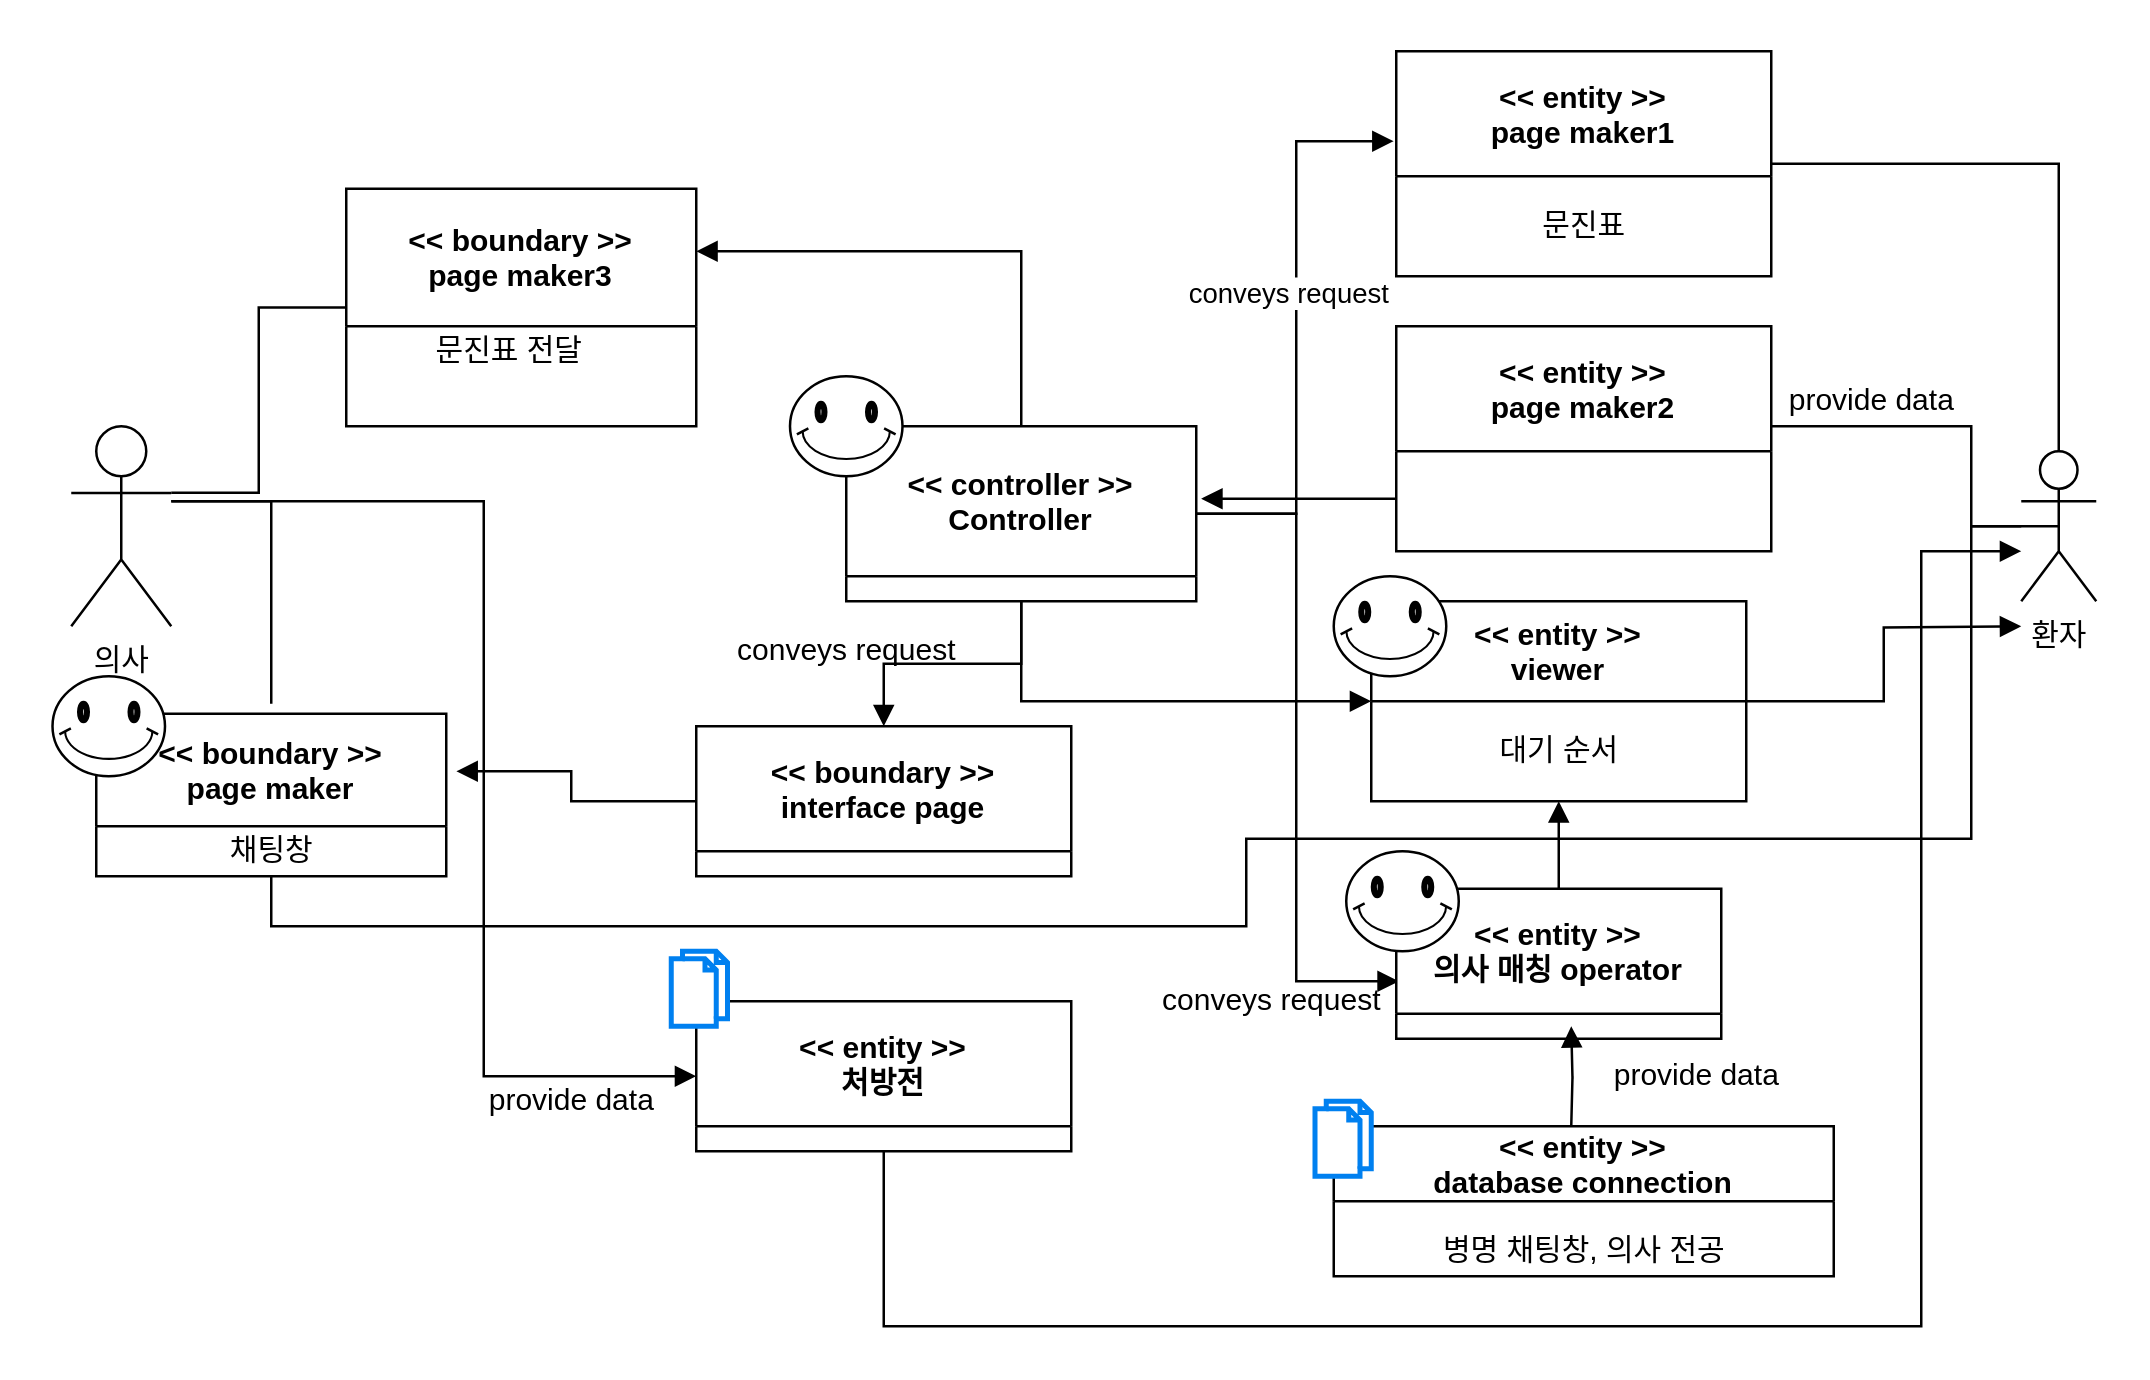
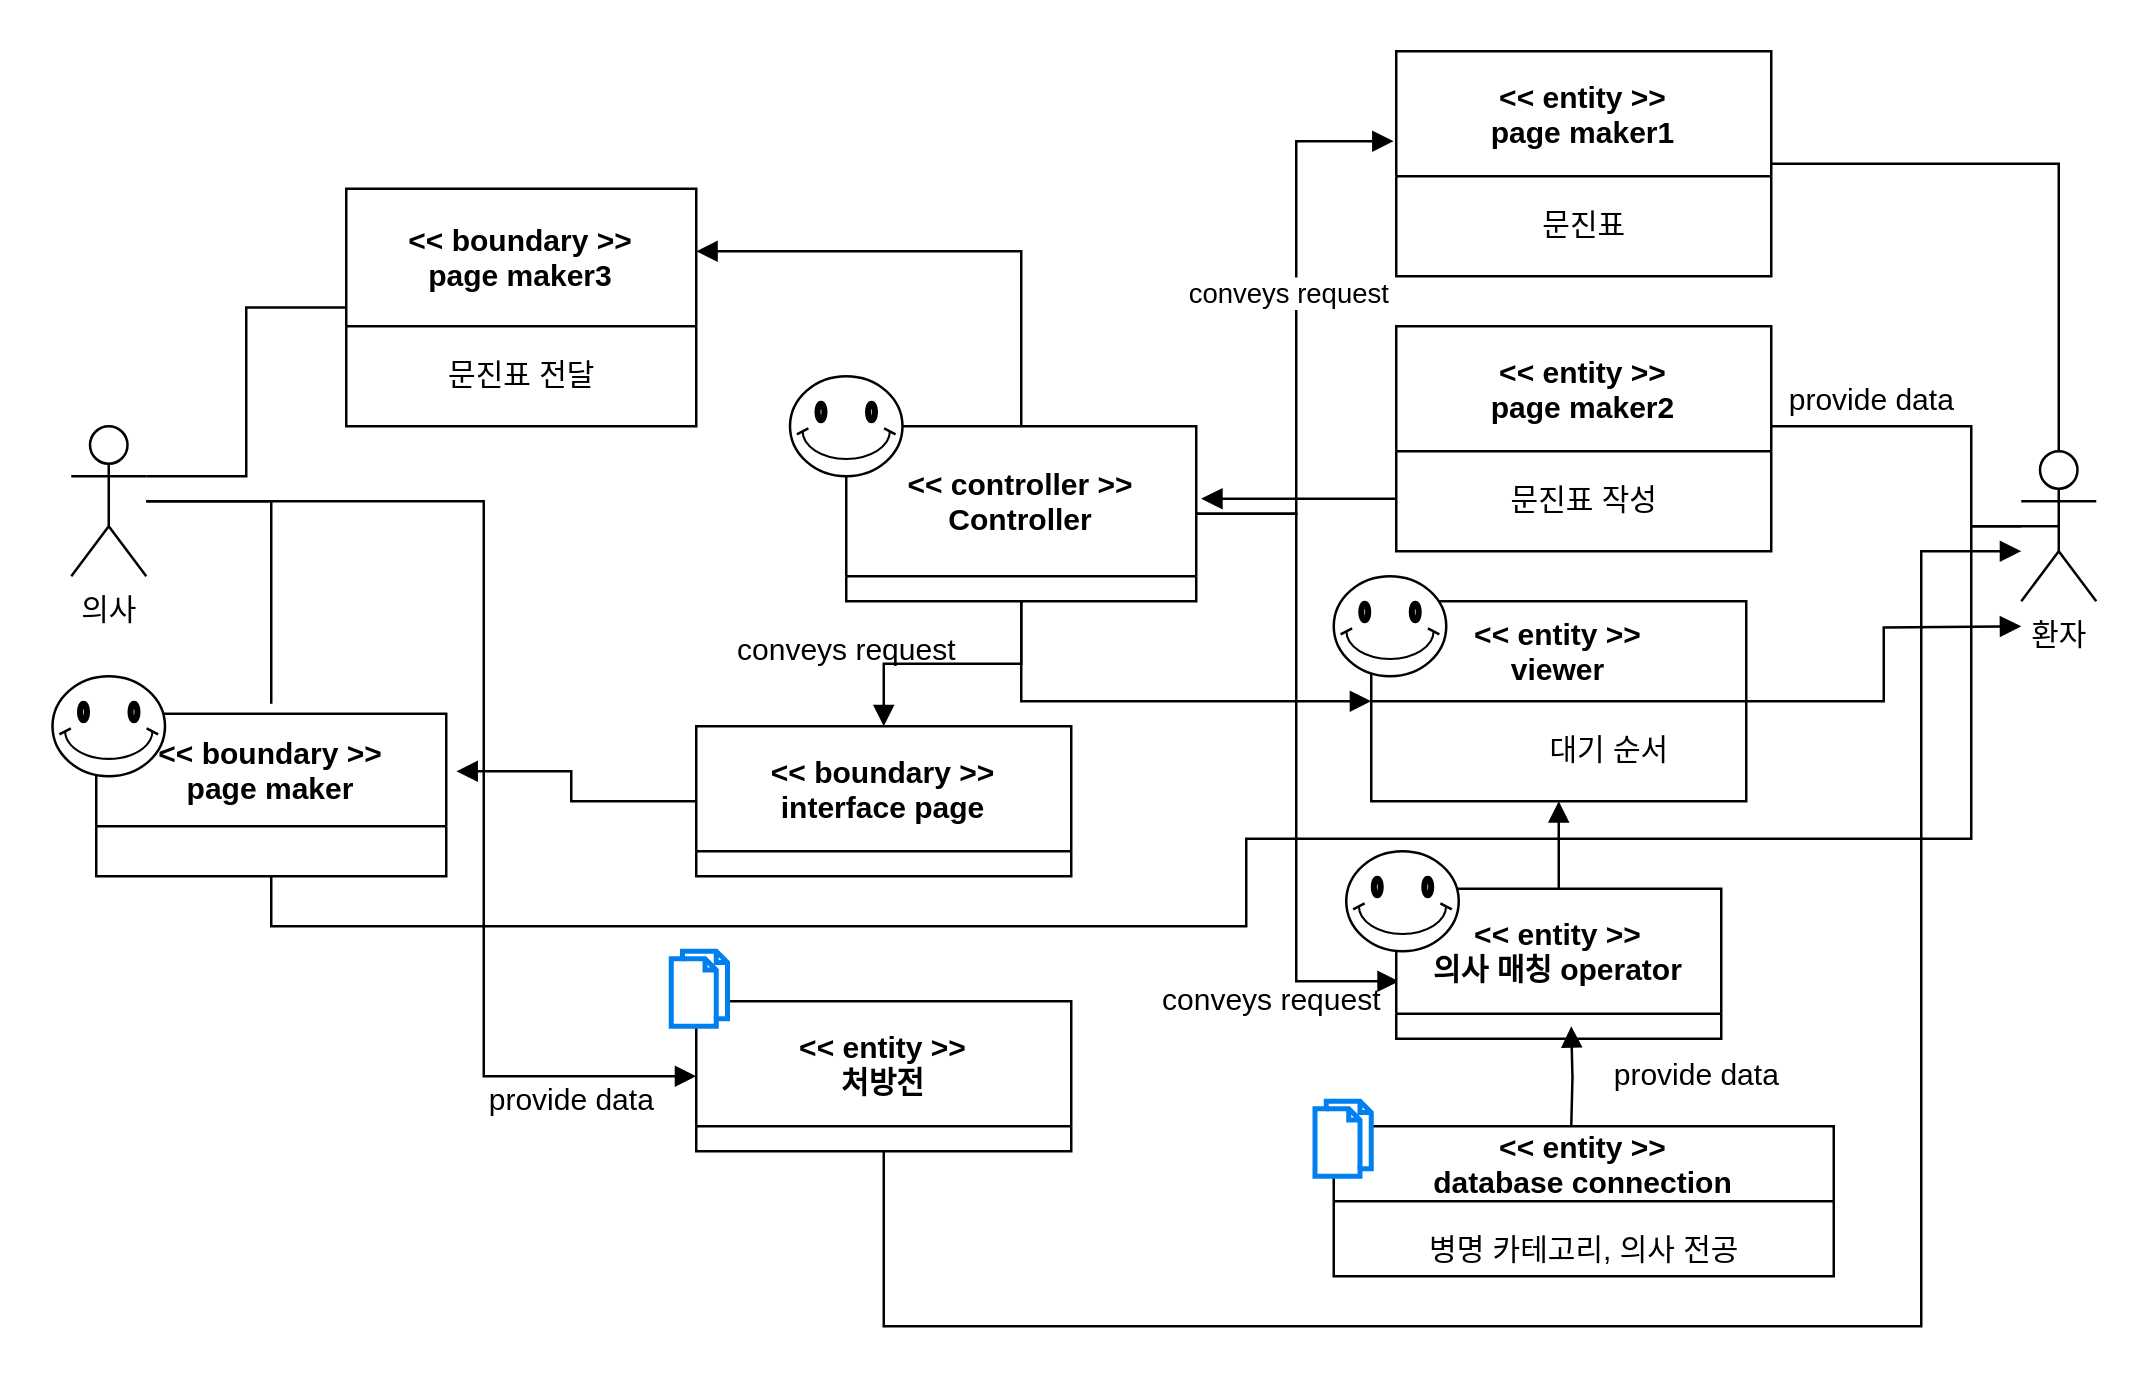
node "문진표 전달": moved (509, 351) -> (521, 376)
node "문진표 작성": added
node "의사": size 100x200 -> 75x150
node "대기 순서": moved (1559, 751) -> (1609, 751)
node "채팅창": removed
node "병명 채팅창, 의사 전공": label "병명 채팅창, 의사 전공" -> "병명 카테고리, 의사 전공"
